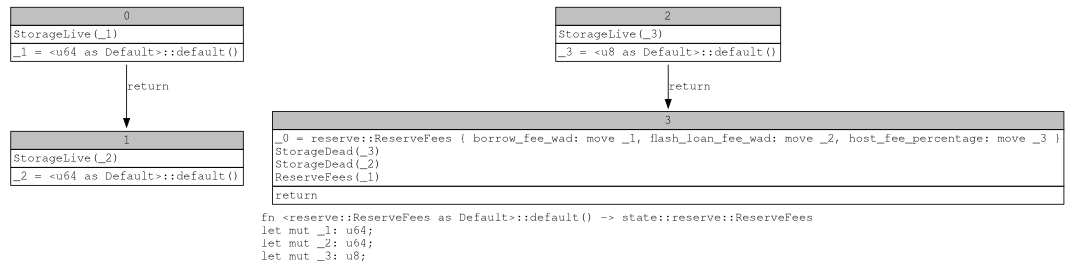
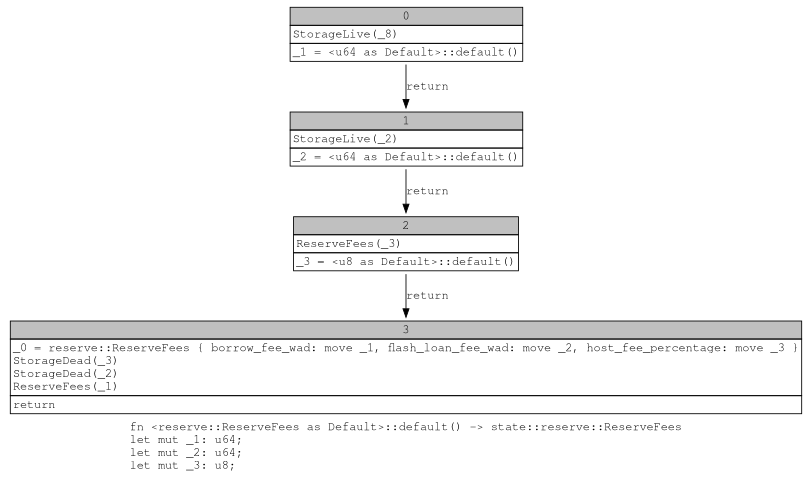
node "0": text "StorageLive(_1)" -> "StorageLive(_8)"
node "2": text "StorageLive(_3)" -> "ReserveFees(_3)"
edge "1" -> "2": added, label "return"
